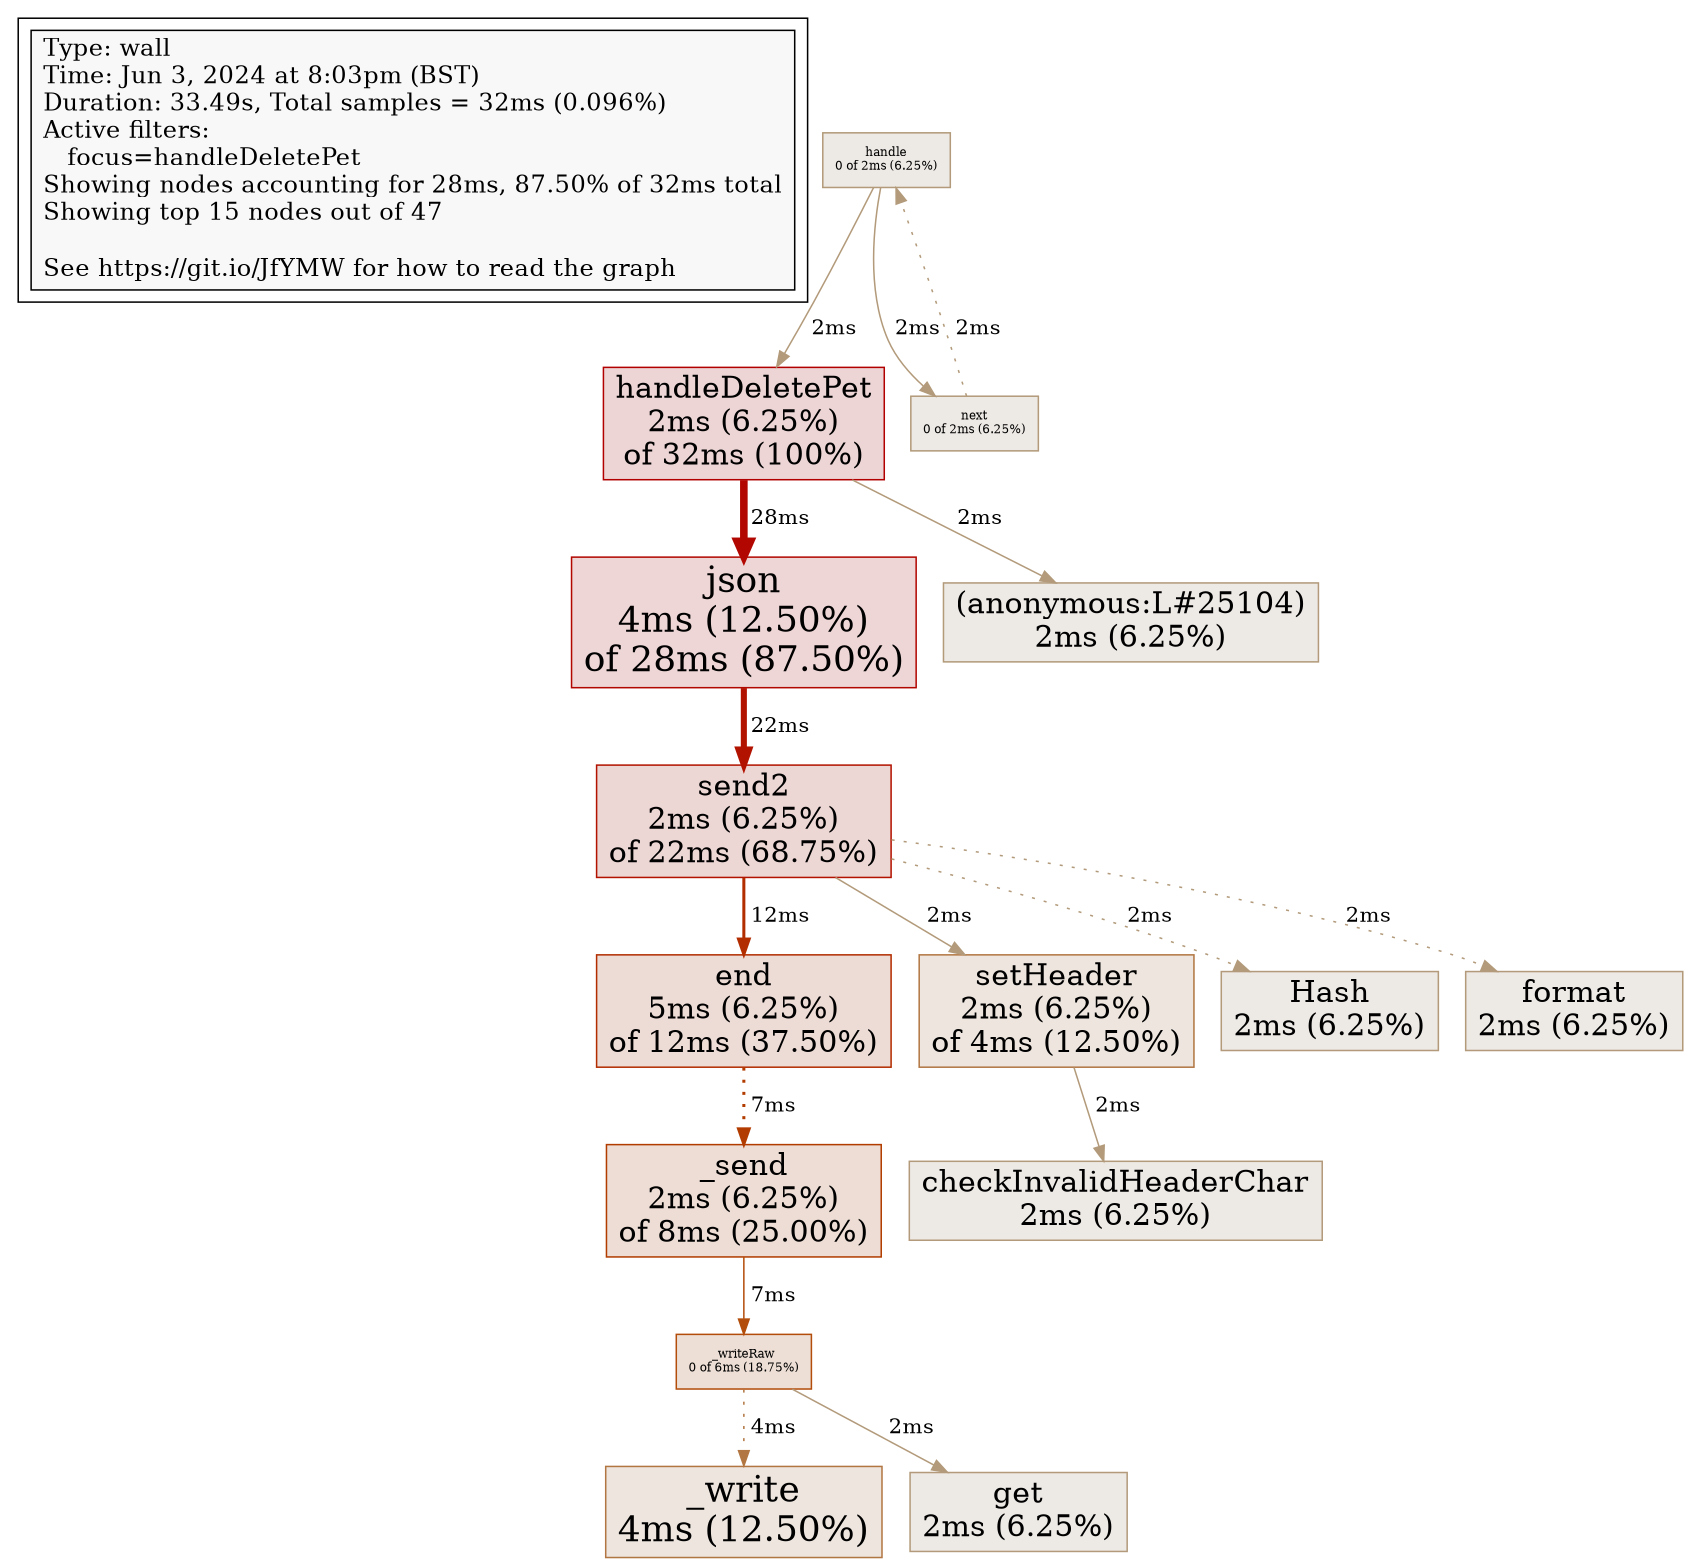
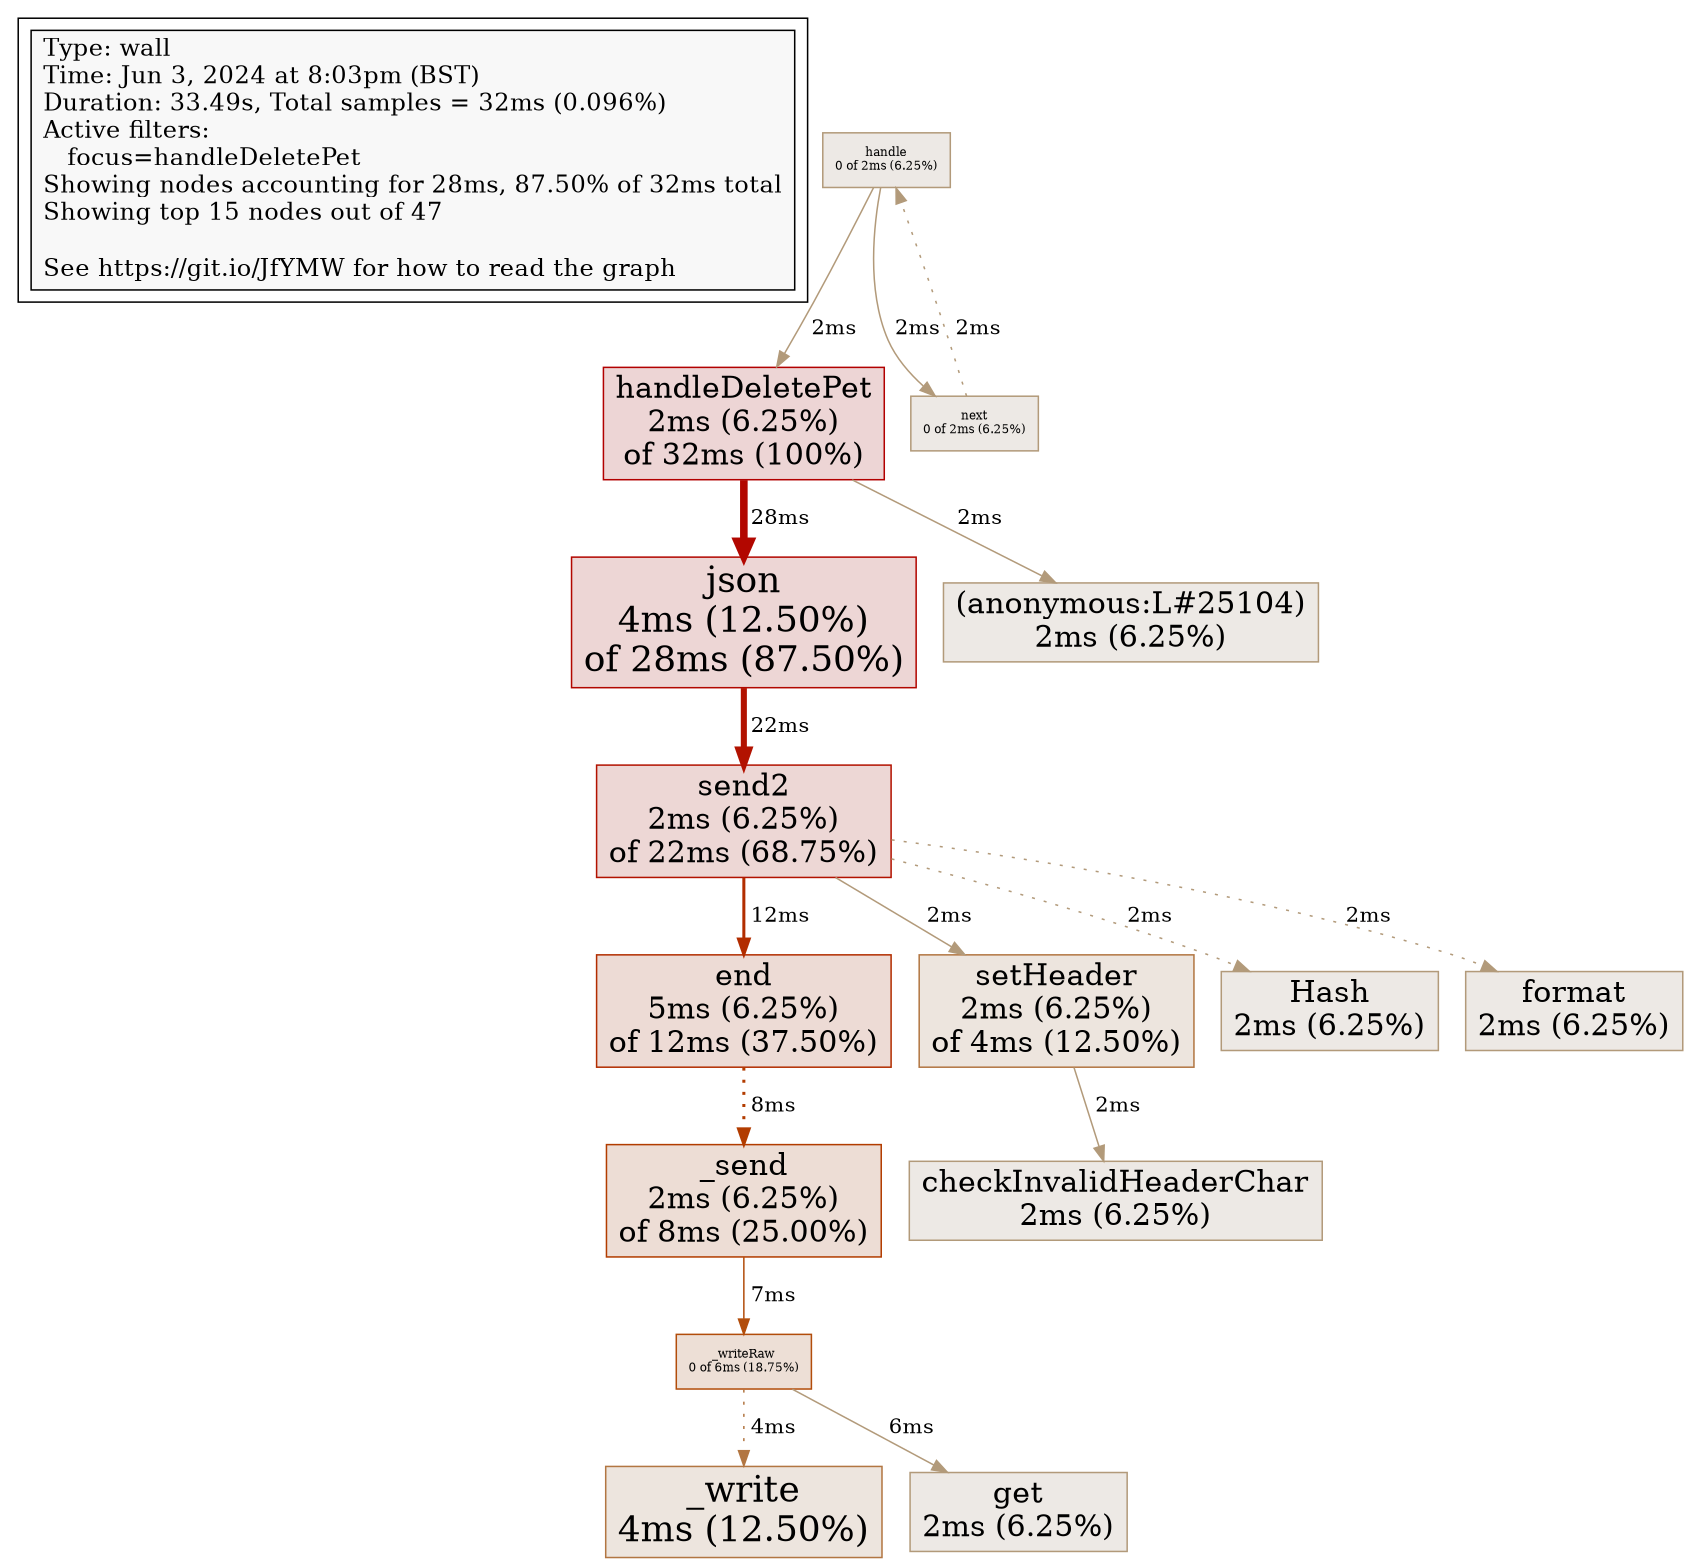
edge "end 5ms (6.25%) of 12ms (37.50%)" -> "_send 2ms (6.25%) of 8ms (25.00%)": label " 7ms" -> " 8ms"
edge "_writeRaw 0 of 6ms (18.75%)" -> "get 2ms (6.25%)": label " 2ms" -> " 6ms"
